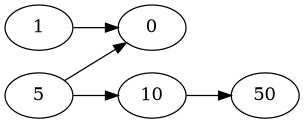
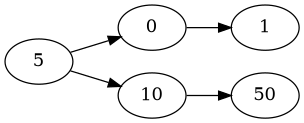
edge "1" -> "0": reversed
